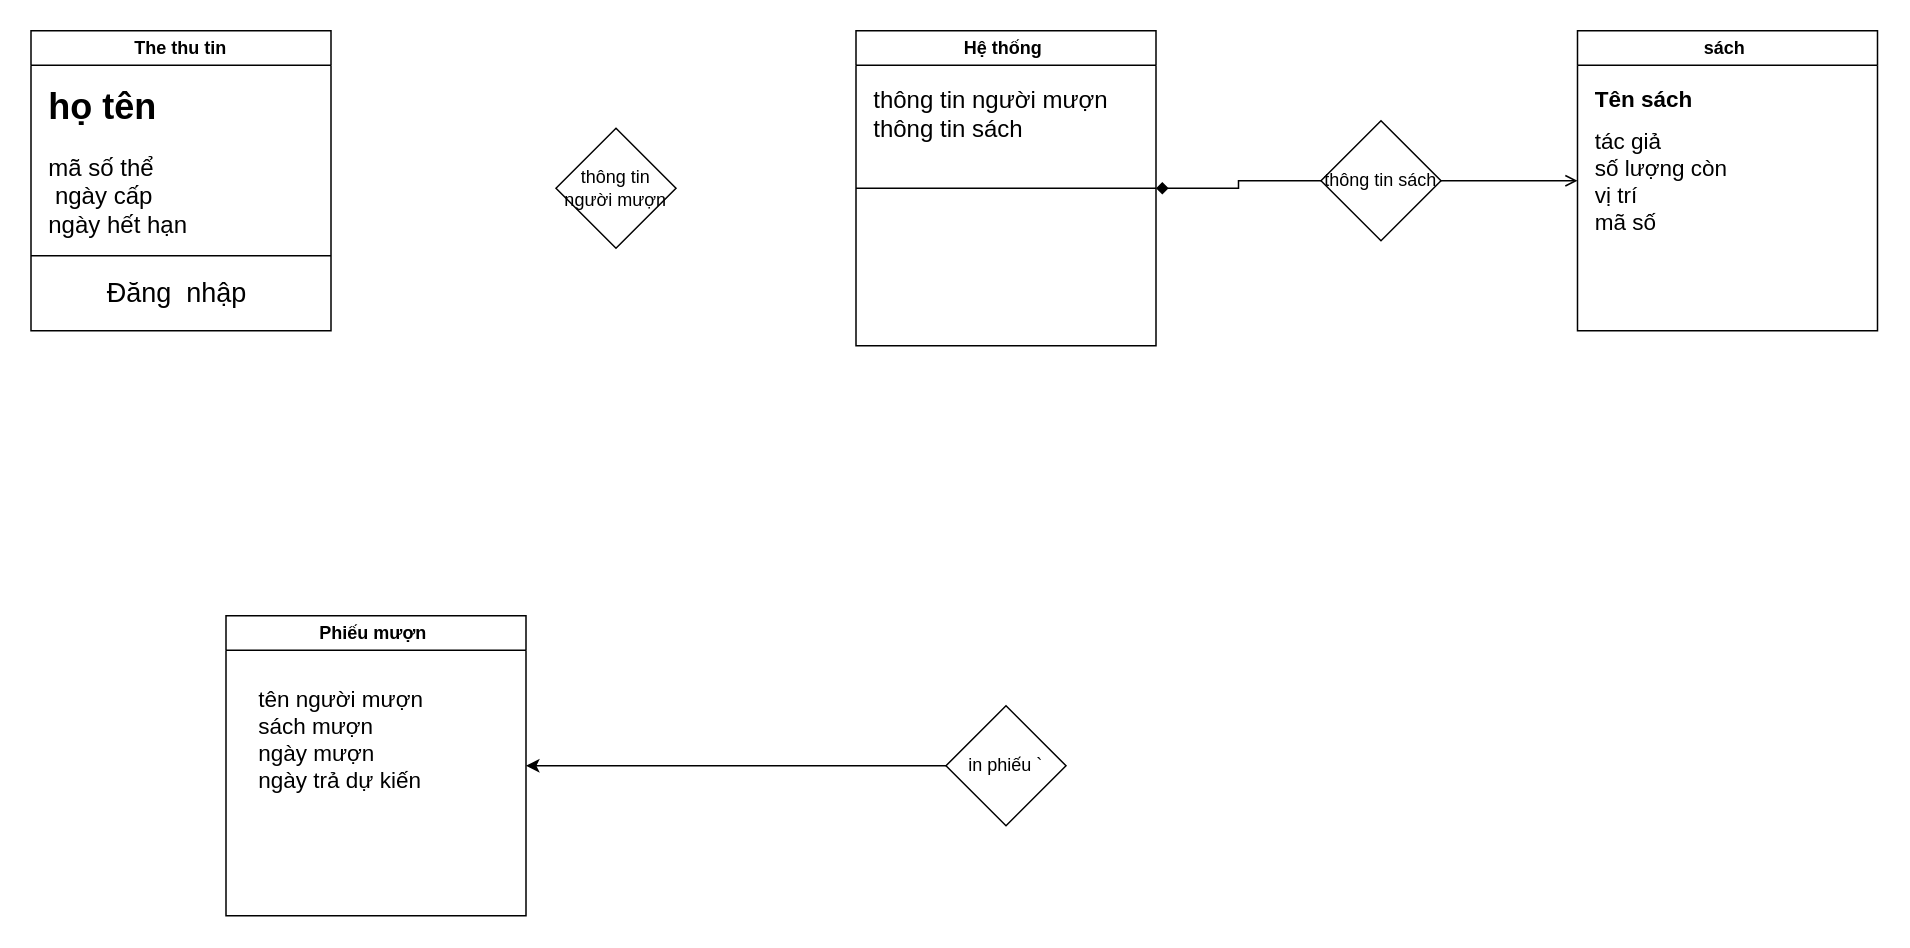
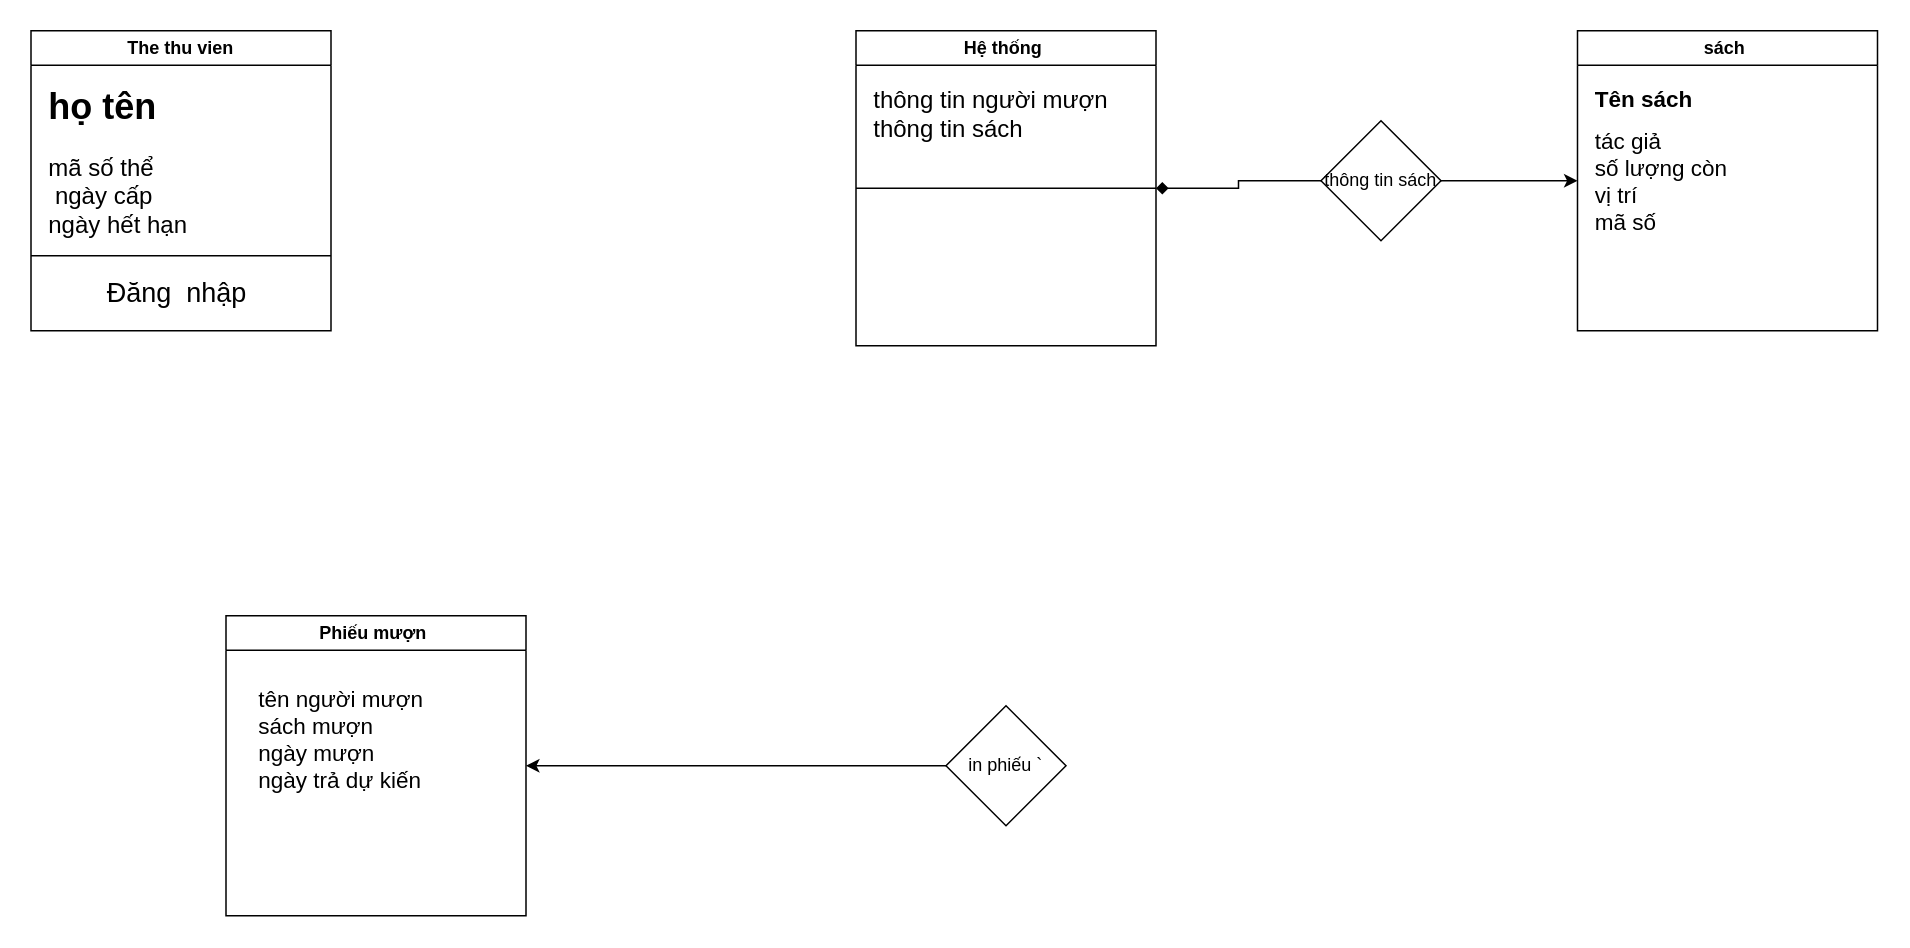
node "The thu tin": label "The thu tin" -> "The thu vien"
edge "thông tin sách" -> "sách": arrowhead open -> classic
node "thông tin người mượn": removed
